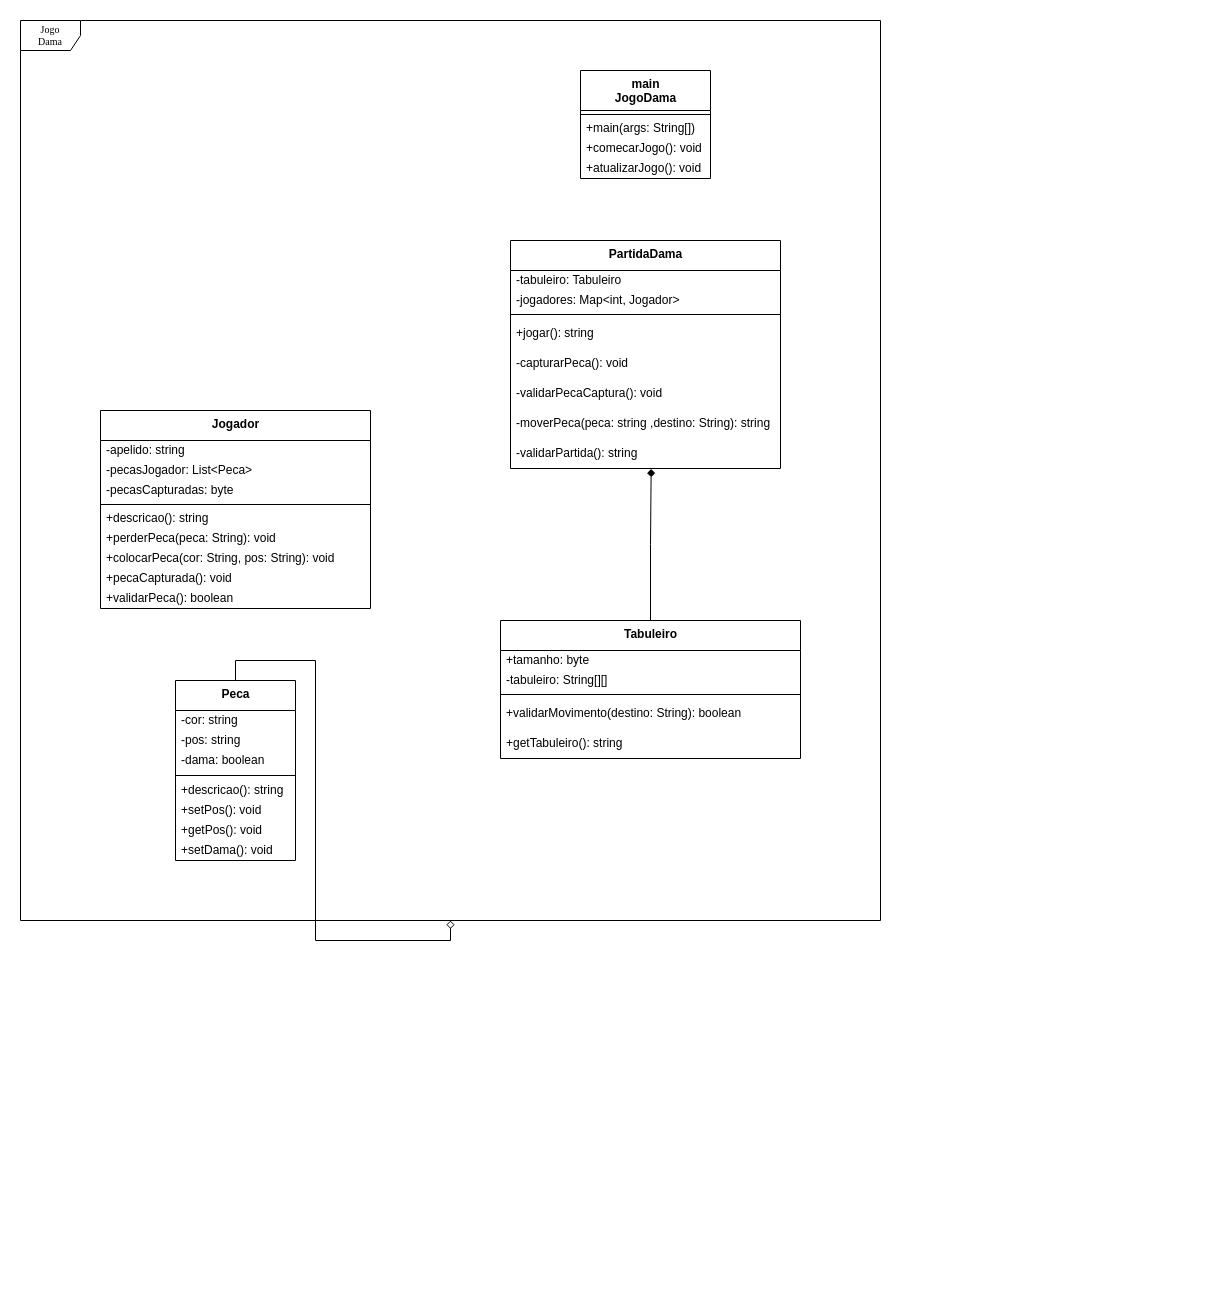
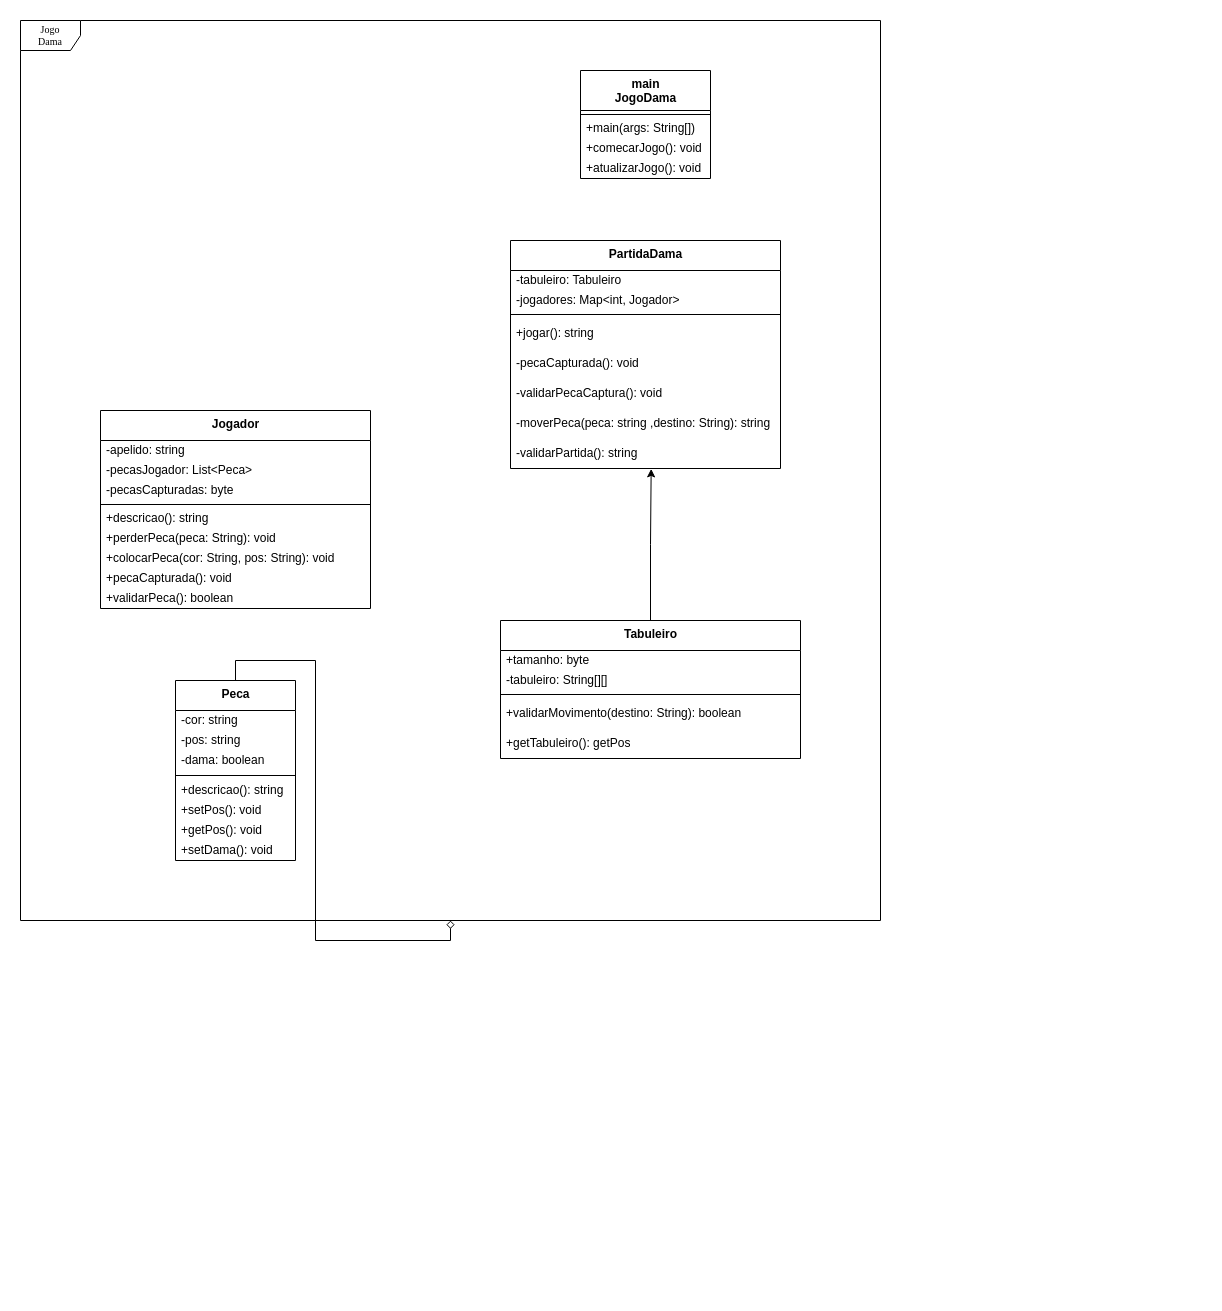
node "-capturarPeca(): void": label "-capturarPeca(): void" -> "-pecaCapturada(): void"
edge "Tabuleiro" -> "-validarPartida(): string": arrowhead diamond -> classic
node "+getTabuleiro(): string": label "+getTabuleiro(): string" -> "+getTabuleiro(): getPos"
